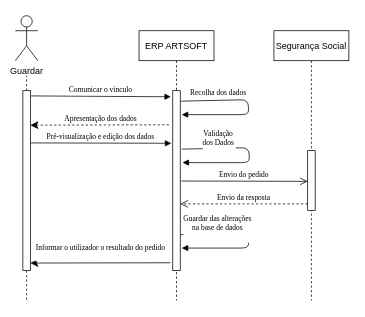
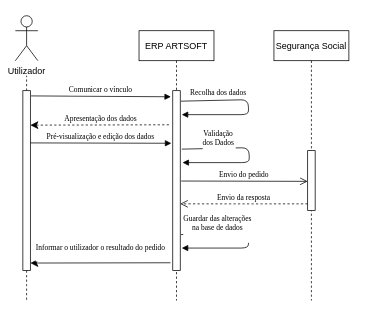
node "Guardar": label "Guardar" -> "Utilizador"
